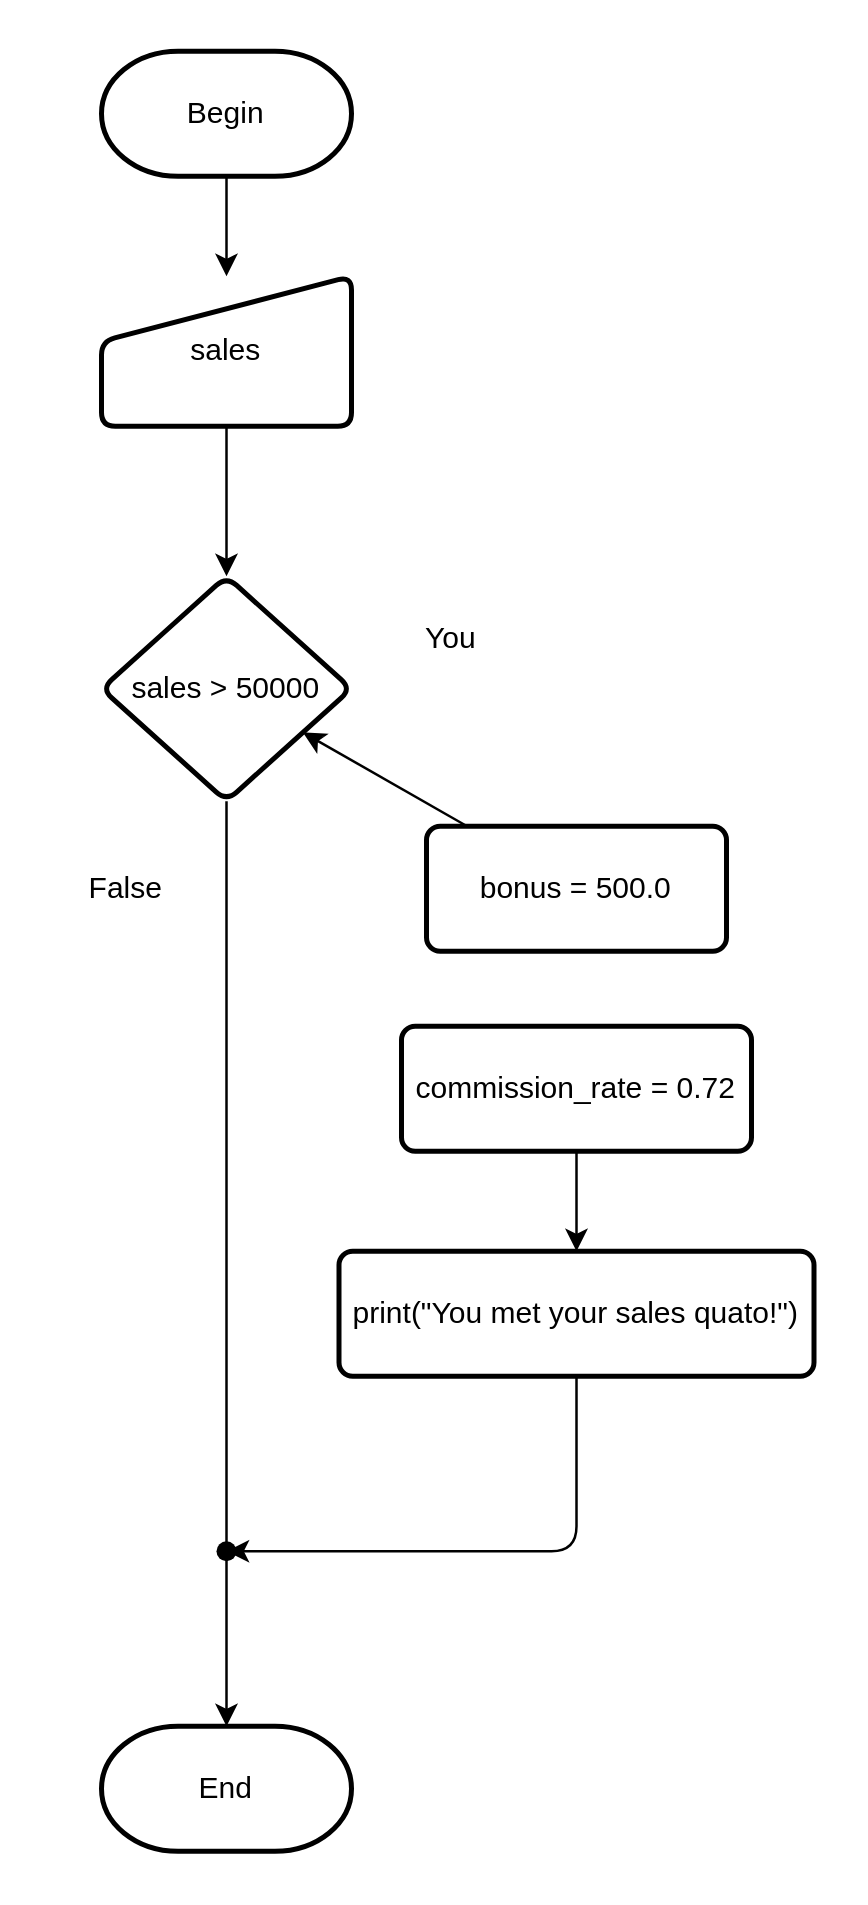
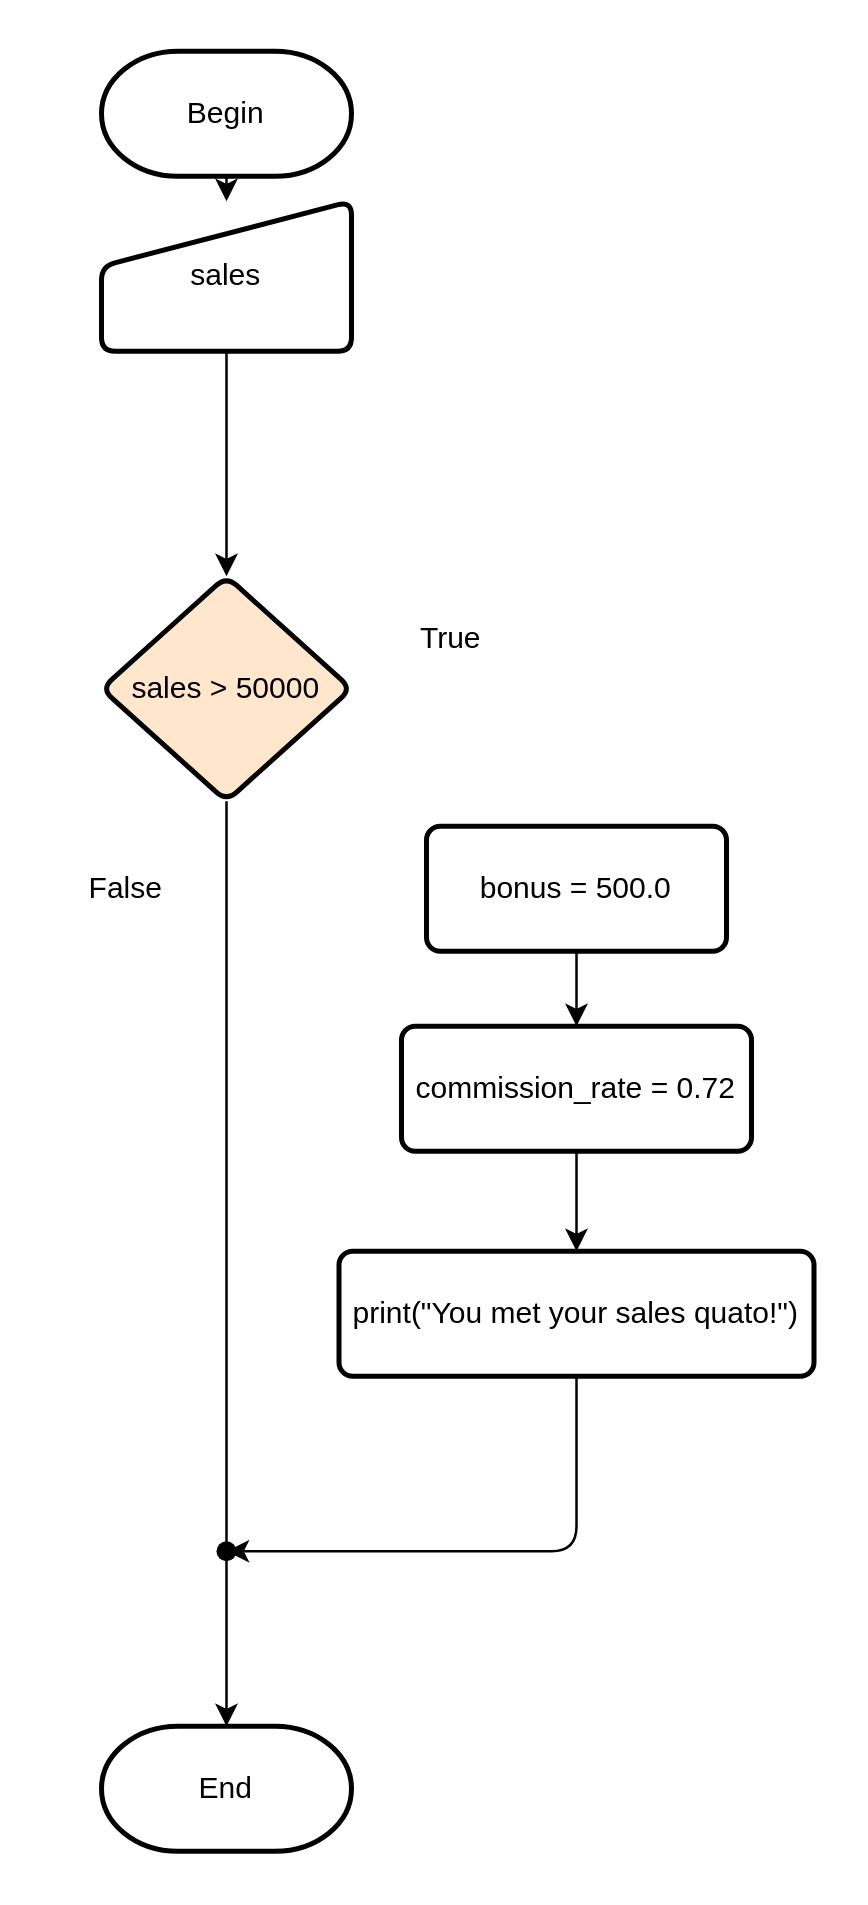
node "sales": moved (226, 351) -> (226, 276)
node "You": label "You" -> "True"
node "sales > 50000": fillcolor #ffffff -> #ffe6cc
edge "bonus = 500.0" -> "sales > 50000": now "bonus = 500.0" -> "commission_rate = 0.72"
